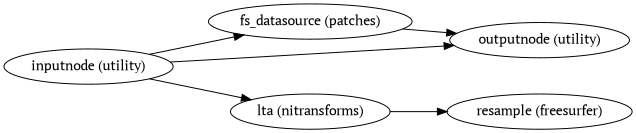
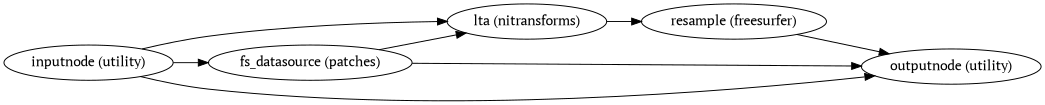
edge "fs_datasource (patches)" -> "lta (nitransforms)": added
edge "resample (freesurfer)" -> "outputnode (utility)": added
